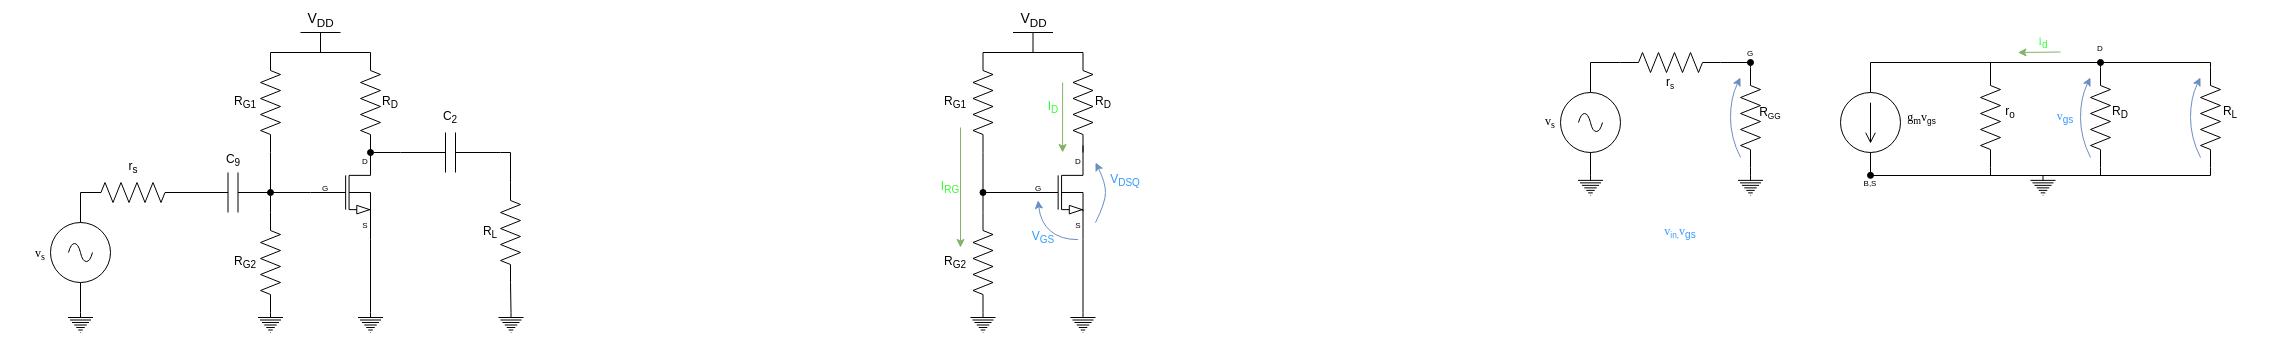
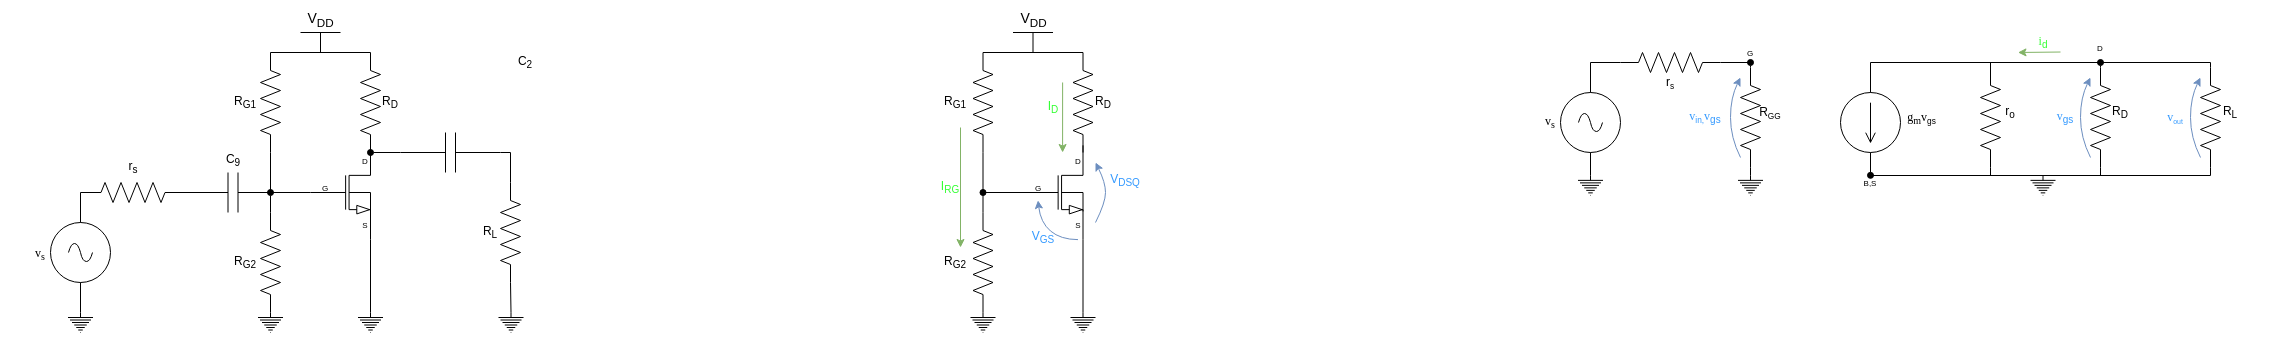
node "C2": moved (451, 118) -> (526, 63)
node "vout": added
node "vin,vgs": moved (1681, 233) -> (1706, 118)
